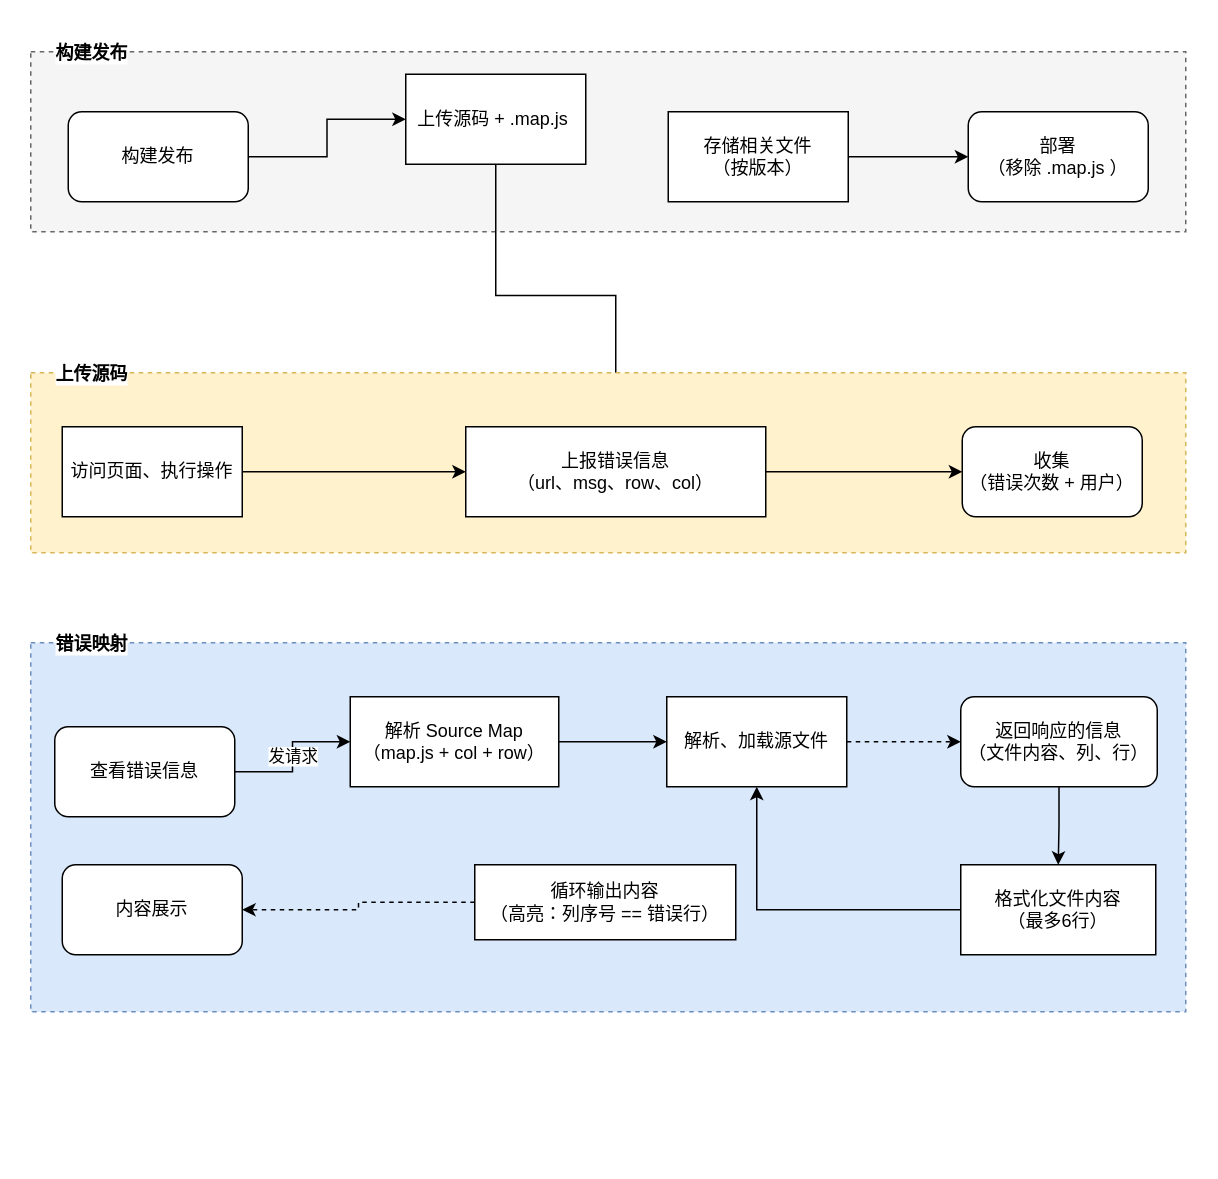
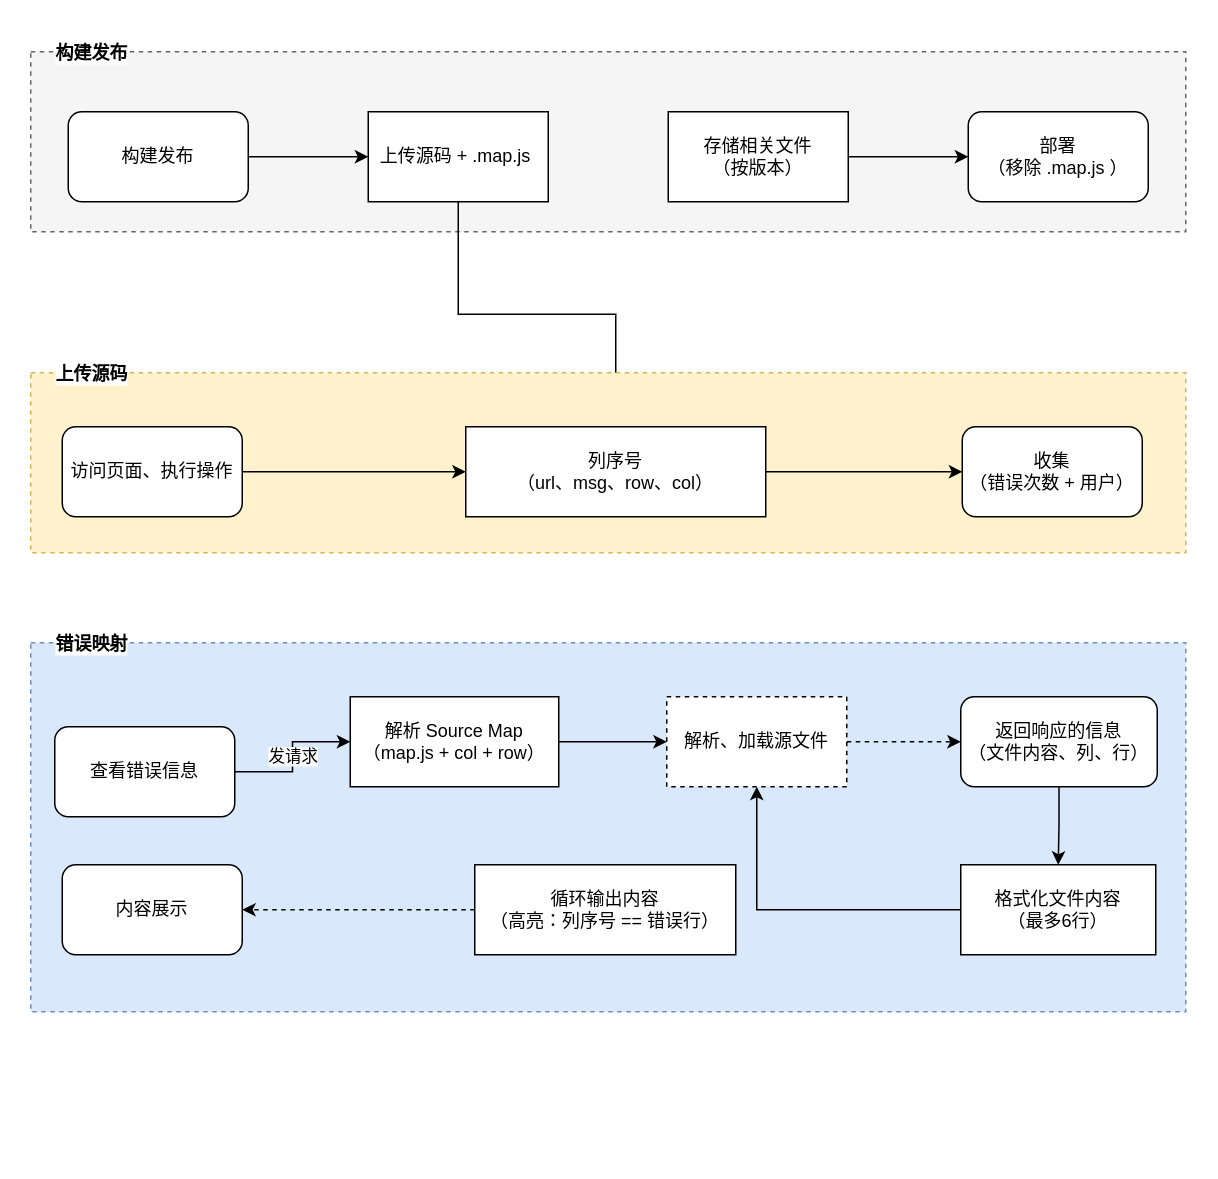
node "上传源码 + .map.js": moved (496, 119) -> (458, 157)
node "访问页面、执行操作": shape rectangle -> rounded rectangle
node "上报错误信息 （url、msg、row、col）": label "上报错误信息 （url、msg、row、col）" -> "列序号 （url、msg、row、col）"
node "解析、加载源文件": style solid -> dashed
node "循环输出内容 （高亮：列序号 == 错误行）": size 261x75 -> 261x90
